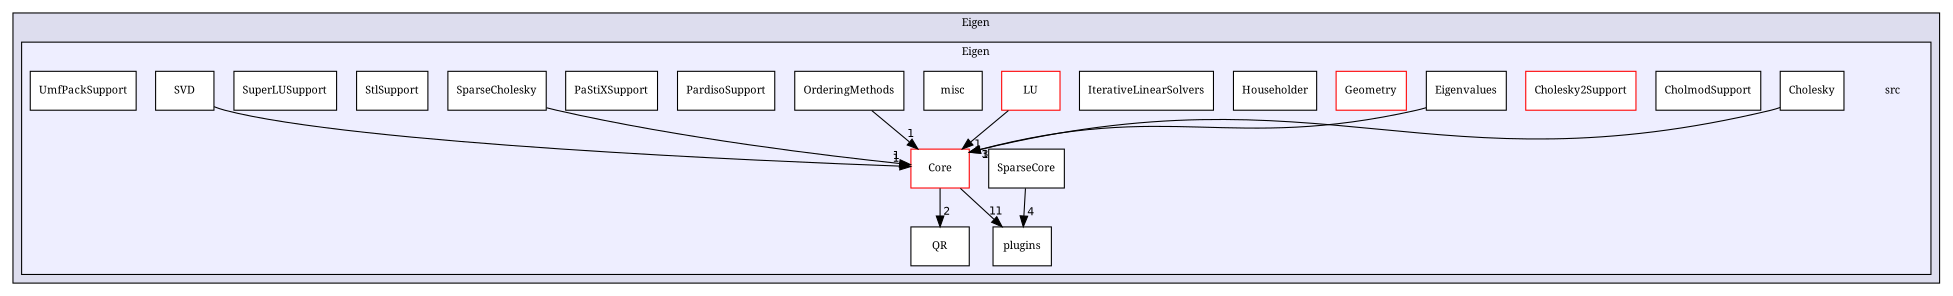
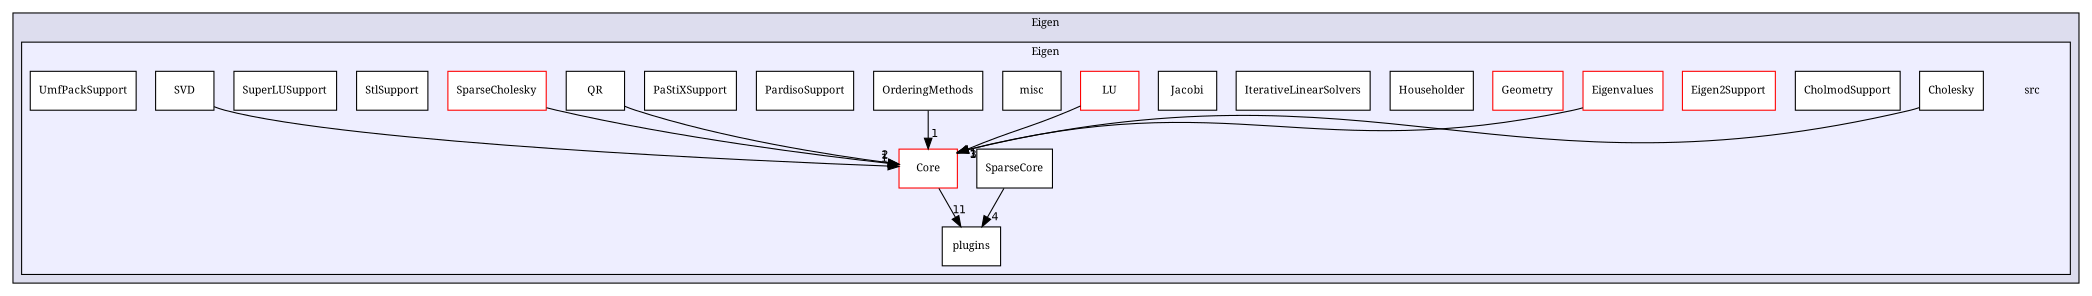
node "SparseCholesky": color black -> red
node "Jacobi": added
node "Eigenvalues": color black -> red
node "Cholesky2Support": label "Cholesky2Support" -> "Eigen2Support"
edge "Core" -> "QR": reversed
